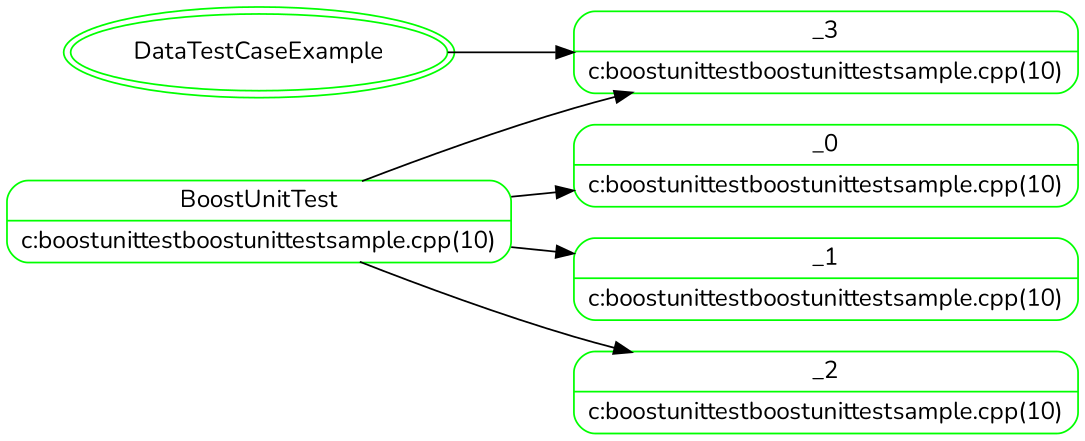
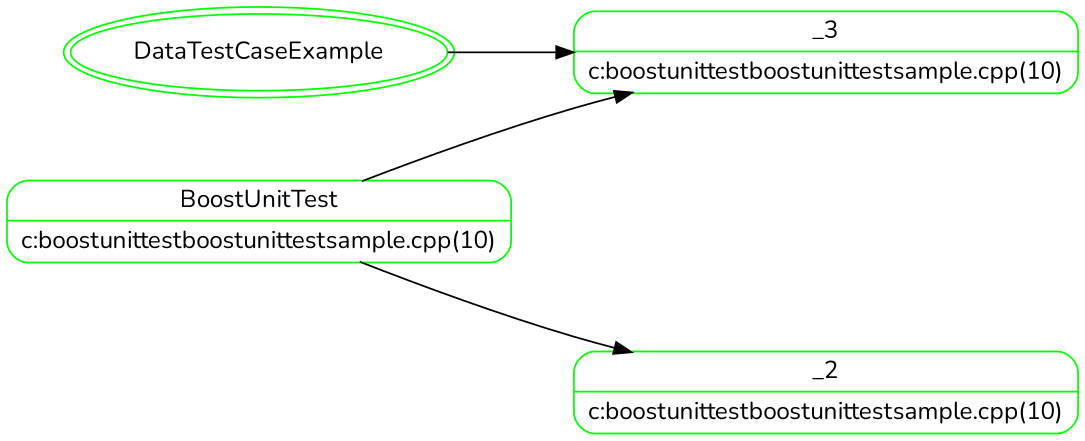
node "_0": removed
node "_1": removed
